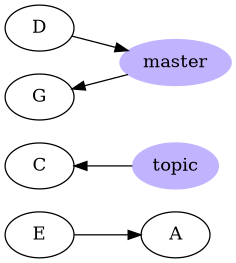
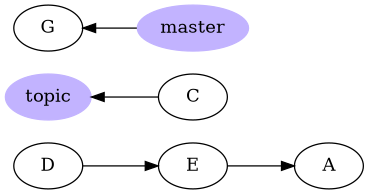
edge "D" -> "master": now "D" -> "E"
edge "topic" -> "C": reversed
